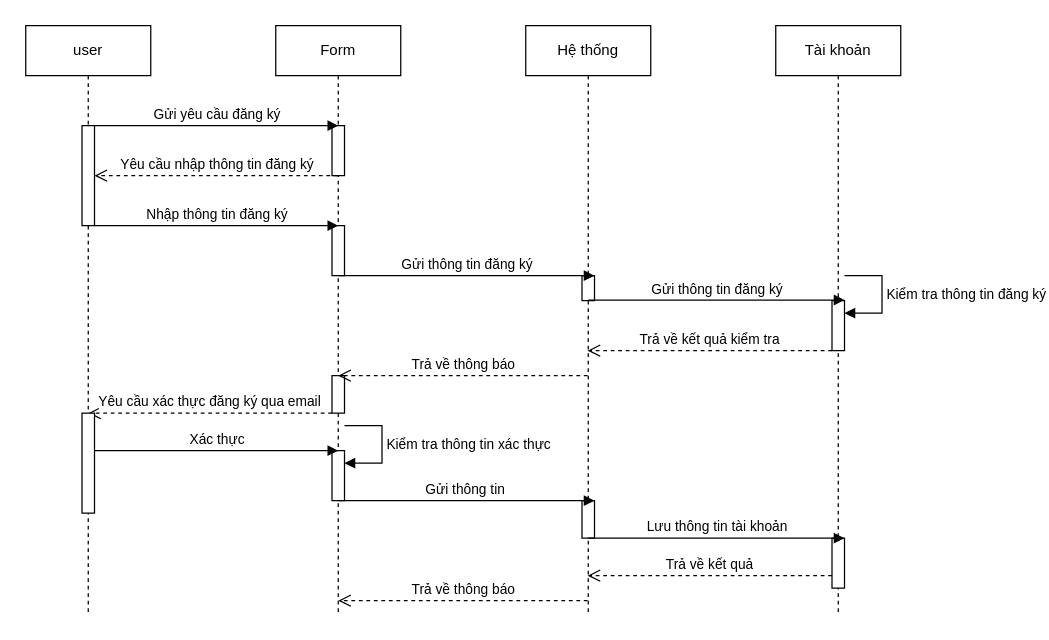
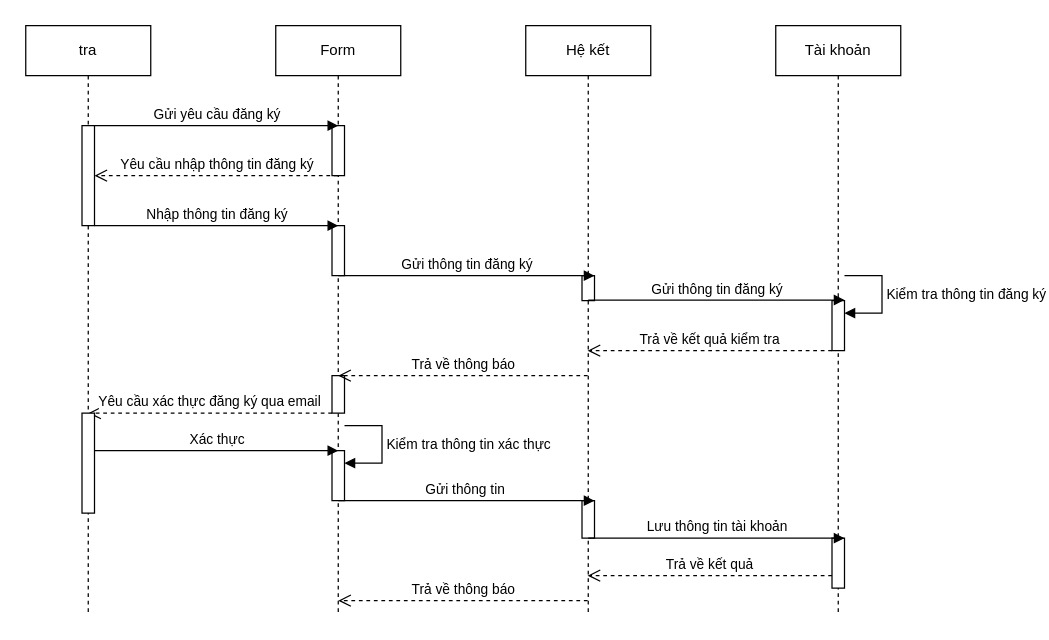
node "user": label "user" -> "tra"
node "Hệ thống": label "Hệ thống" -> "Hệ kết"
